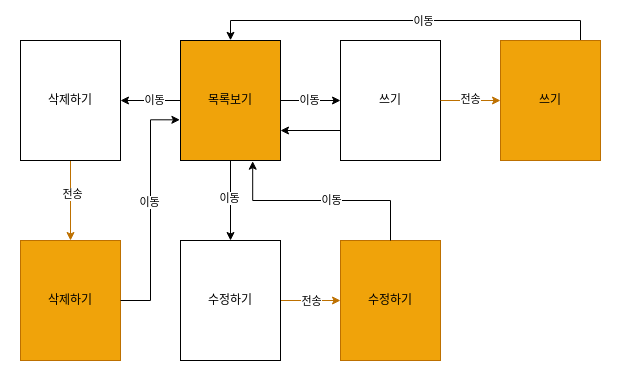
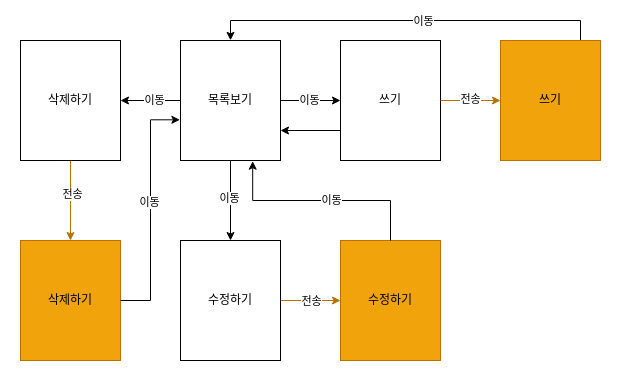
node "목록보기": fillcolor #f0a30a -> #ffffff
